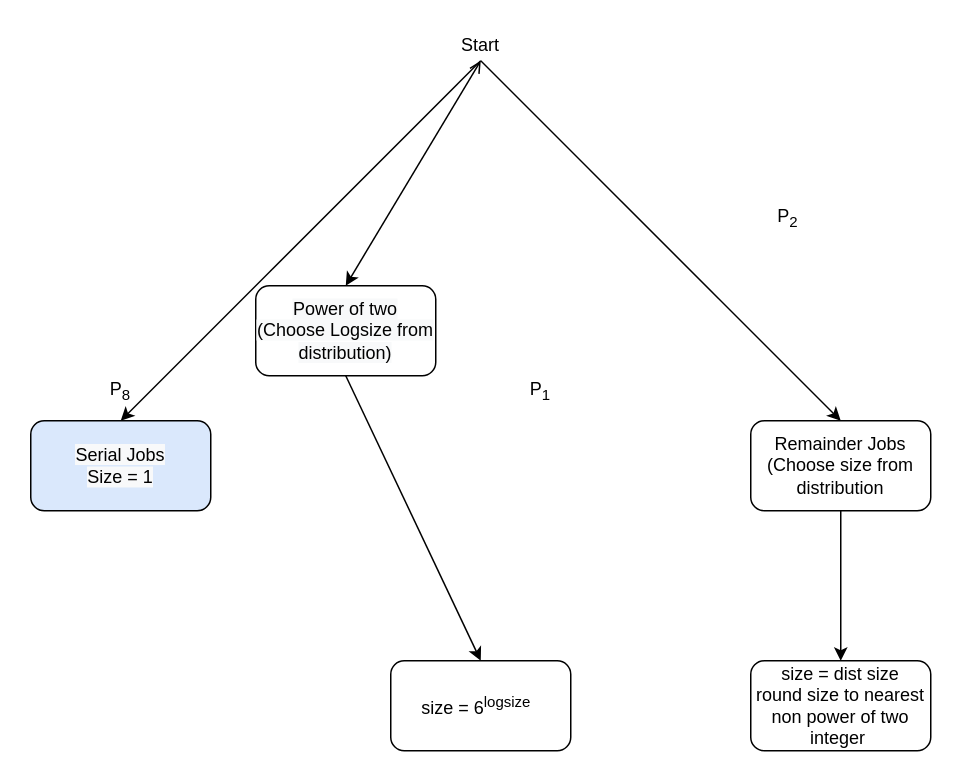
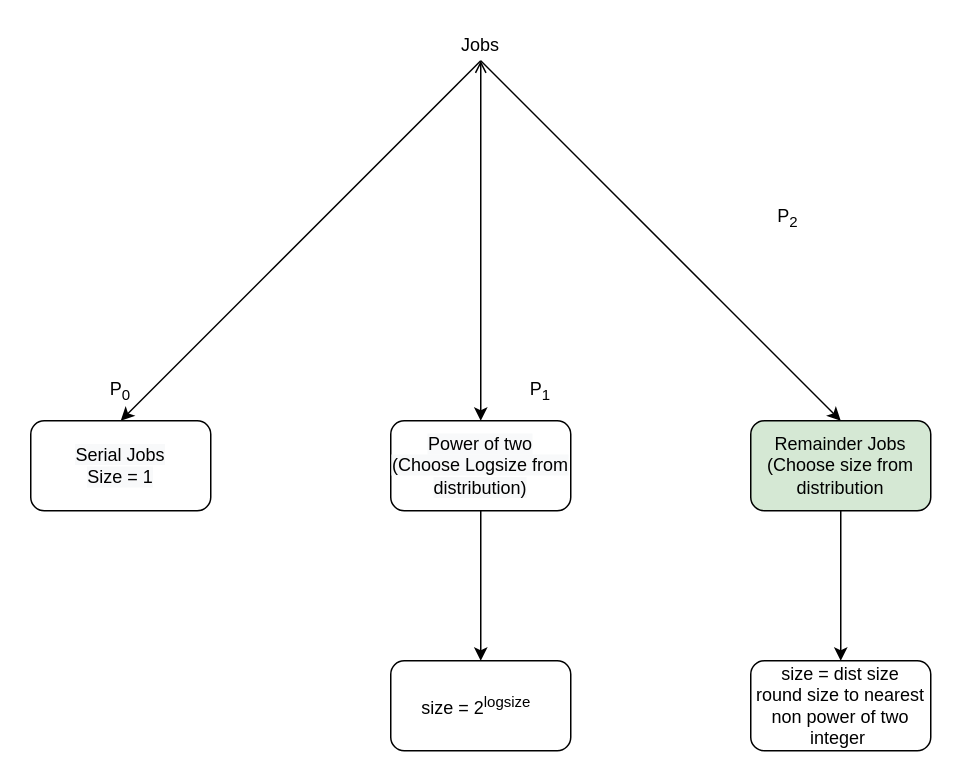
node "Start": label "Start" -> "Jobs"
node "Power of two(Choose Logsize from distribution)": moved (346, 331) -> (481, 466)
node "P8": label "P8" -> "P0"
node "Serial JobsSize = 1": fillcolor #dae8fc -> #ffffff
node "Remainder Jobs (Choose size from distribution": fillcolor #ffffff -> #d5e8d4
node "size = 6logsize": label "size = 6logsize" -> "size = 2logsize"
